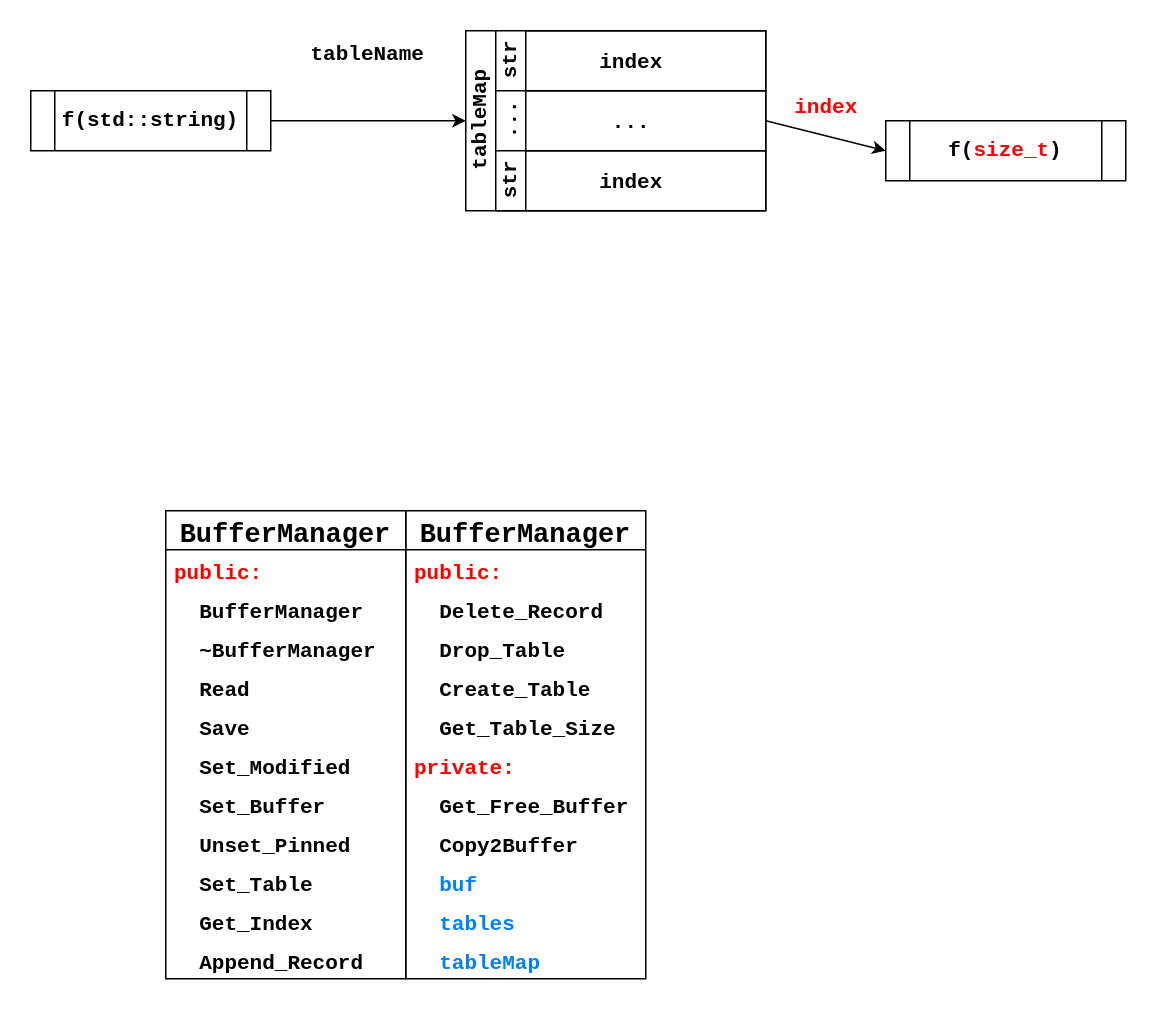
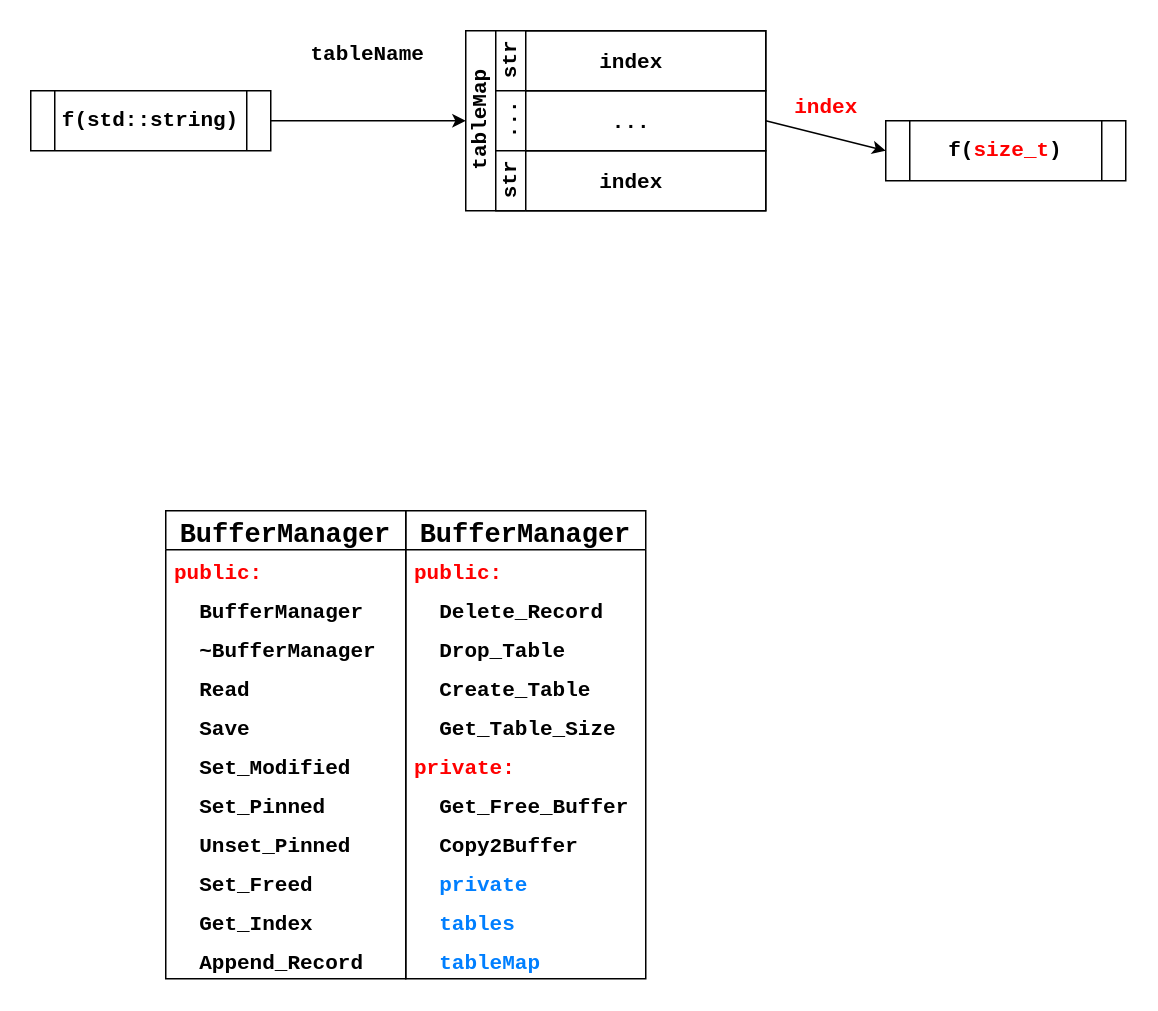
node "Set_Buffer": label "Set_Buffer" -> "Set_Pinned"
node "Set_Table": label "Set_Table" -> "Set_Freed"
node "buf": label "buf" -> "private"
